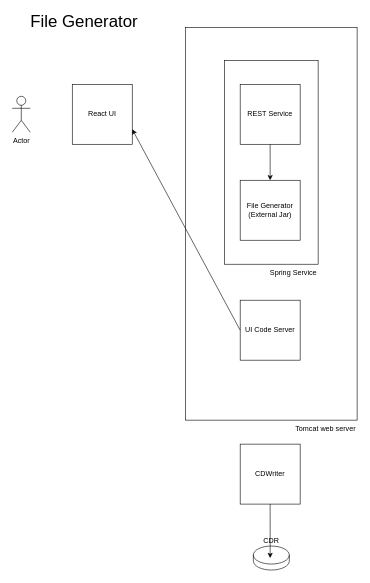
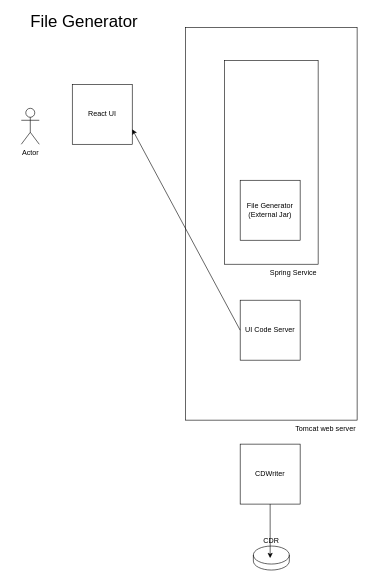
node "Actor": moved (21, 114) -> (30, 126)
node "REST Service": removed
edge "REST Service" -> "File Generator (External Jar)": removed
